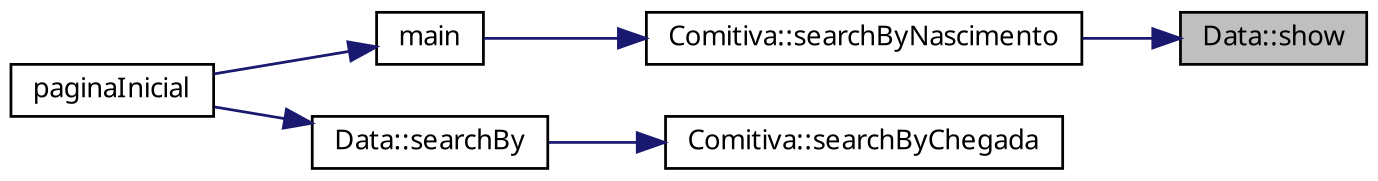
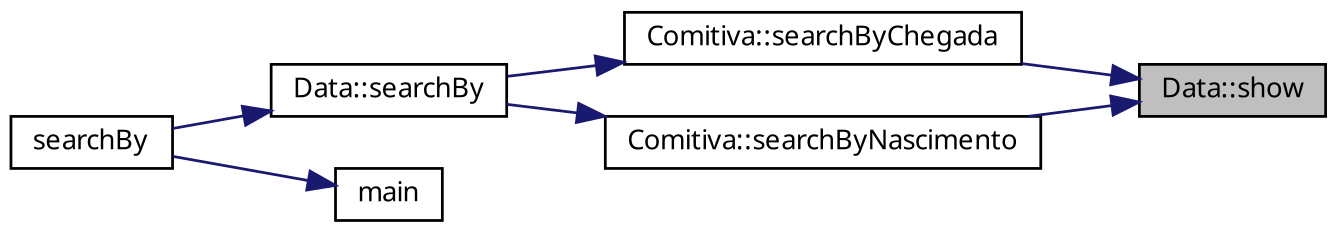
edge "main" -> "Comitiva::searchByNascimento": now "Data::searchBy" -> "Comitiva::searchByNascimento"
edge "Comitiva::searchByChegada" -> "Data::show": added
node "paginaInicial": label "paginaInicial" -> "searchBy"
